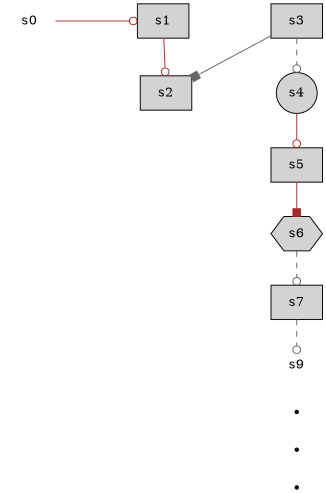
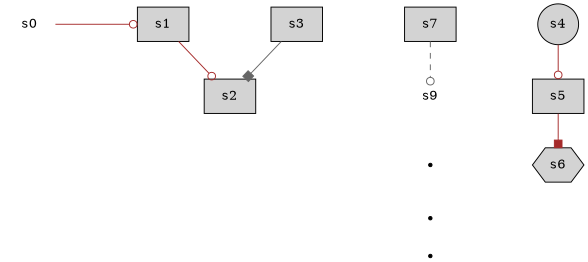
edge "s3" -> "s4": removed
edge "s6" -> "s7": removed
